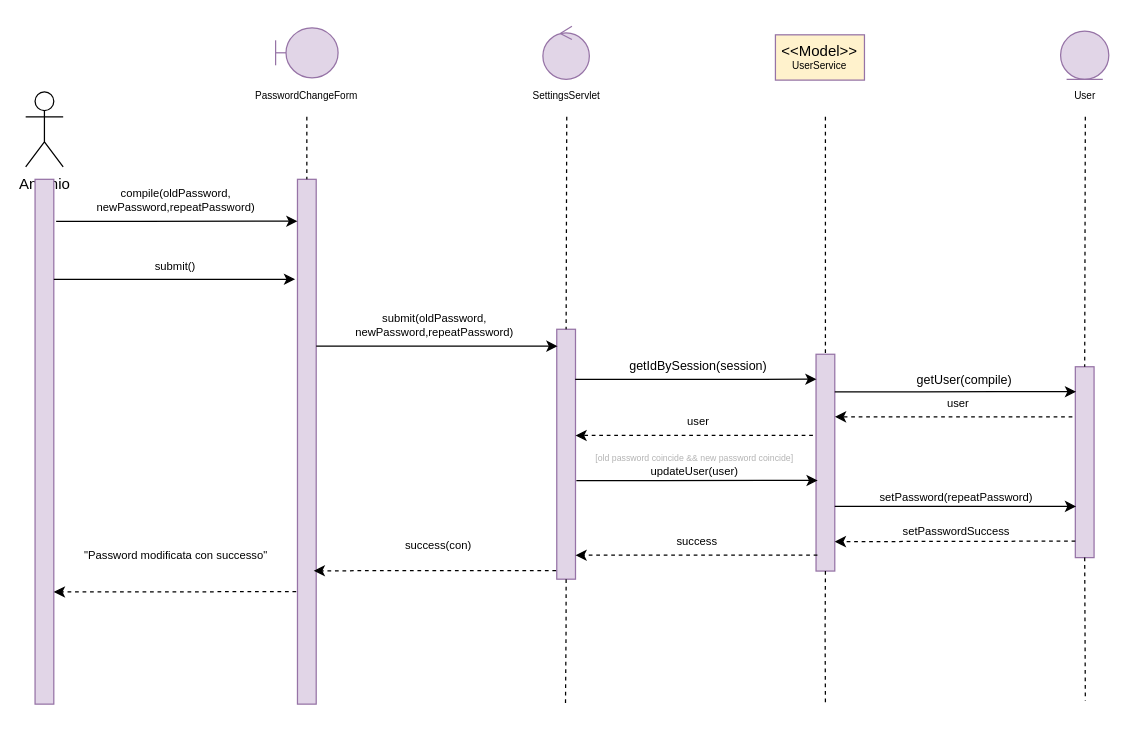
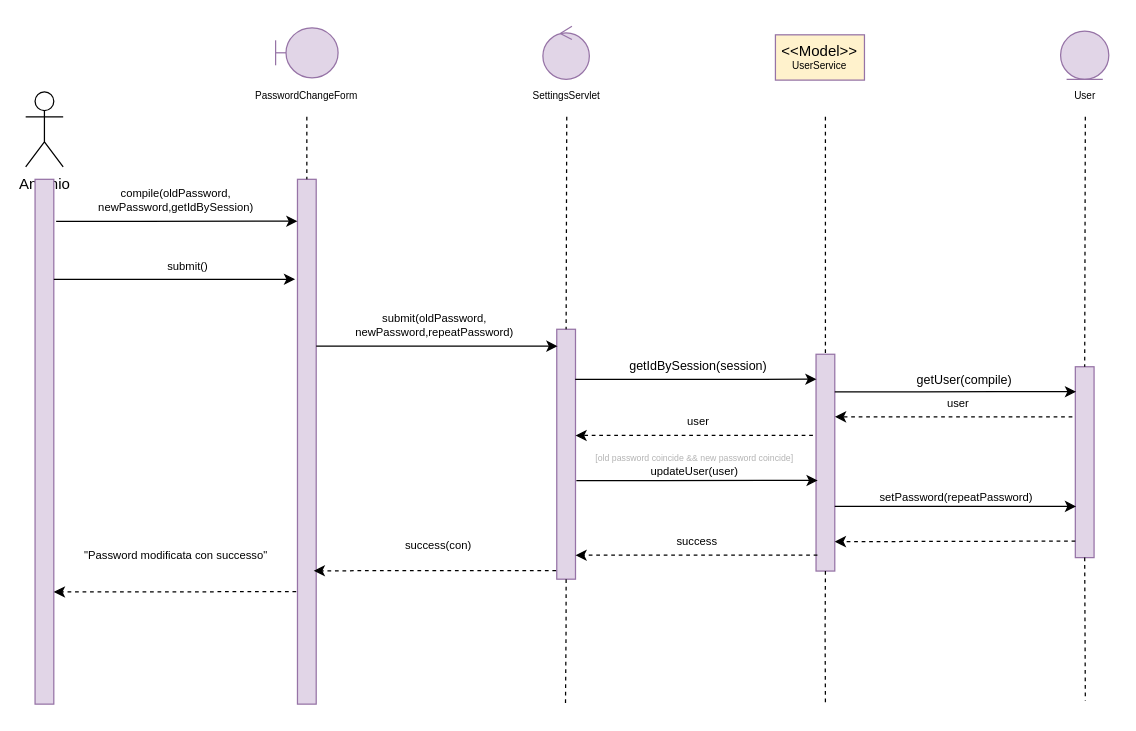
node "compile(oldPassword, newPassword,repeatPassword)": label "compile(oldPassword, newPassword,repeatPassword)" -> "compile(oldPassword, newPassword,getIdBySession)"
node "submit()": moved (176, 267) -> (188, 267)
node "setPasswordSuccess": removed
